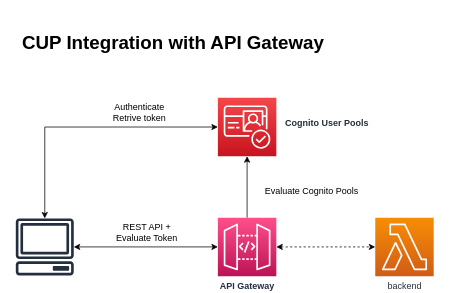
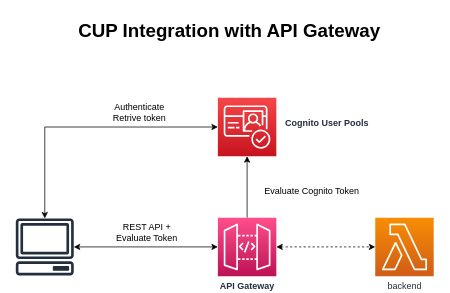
node "CUP Integration with API Gateway": moved (173, 42) -> (229, 30)
node "Evaluate Cognito Pools": label "Evaluate Cognito Pools" -> "Evaluate Cognito Token"
